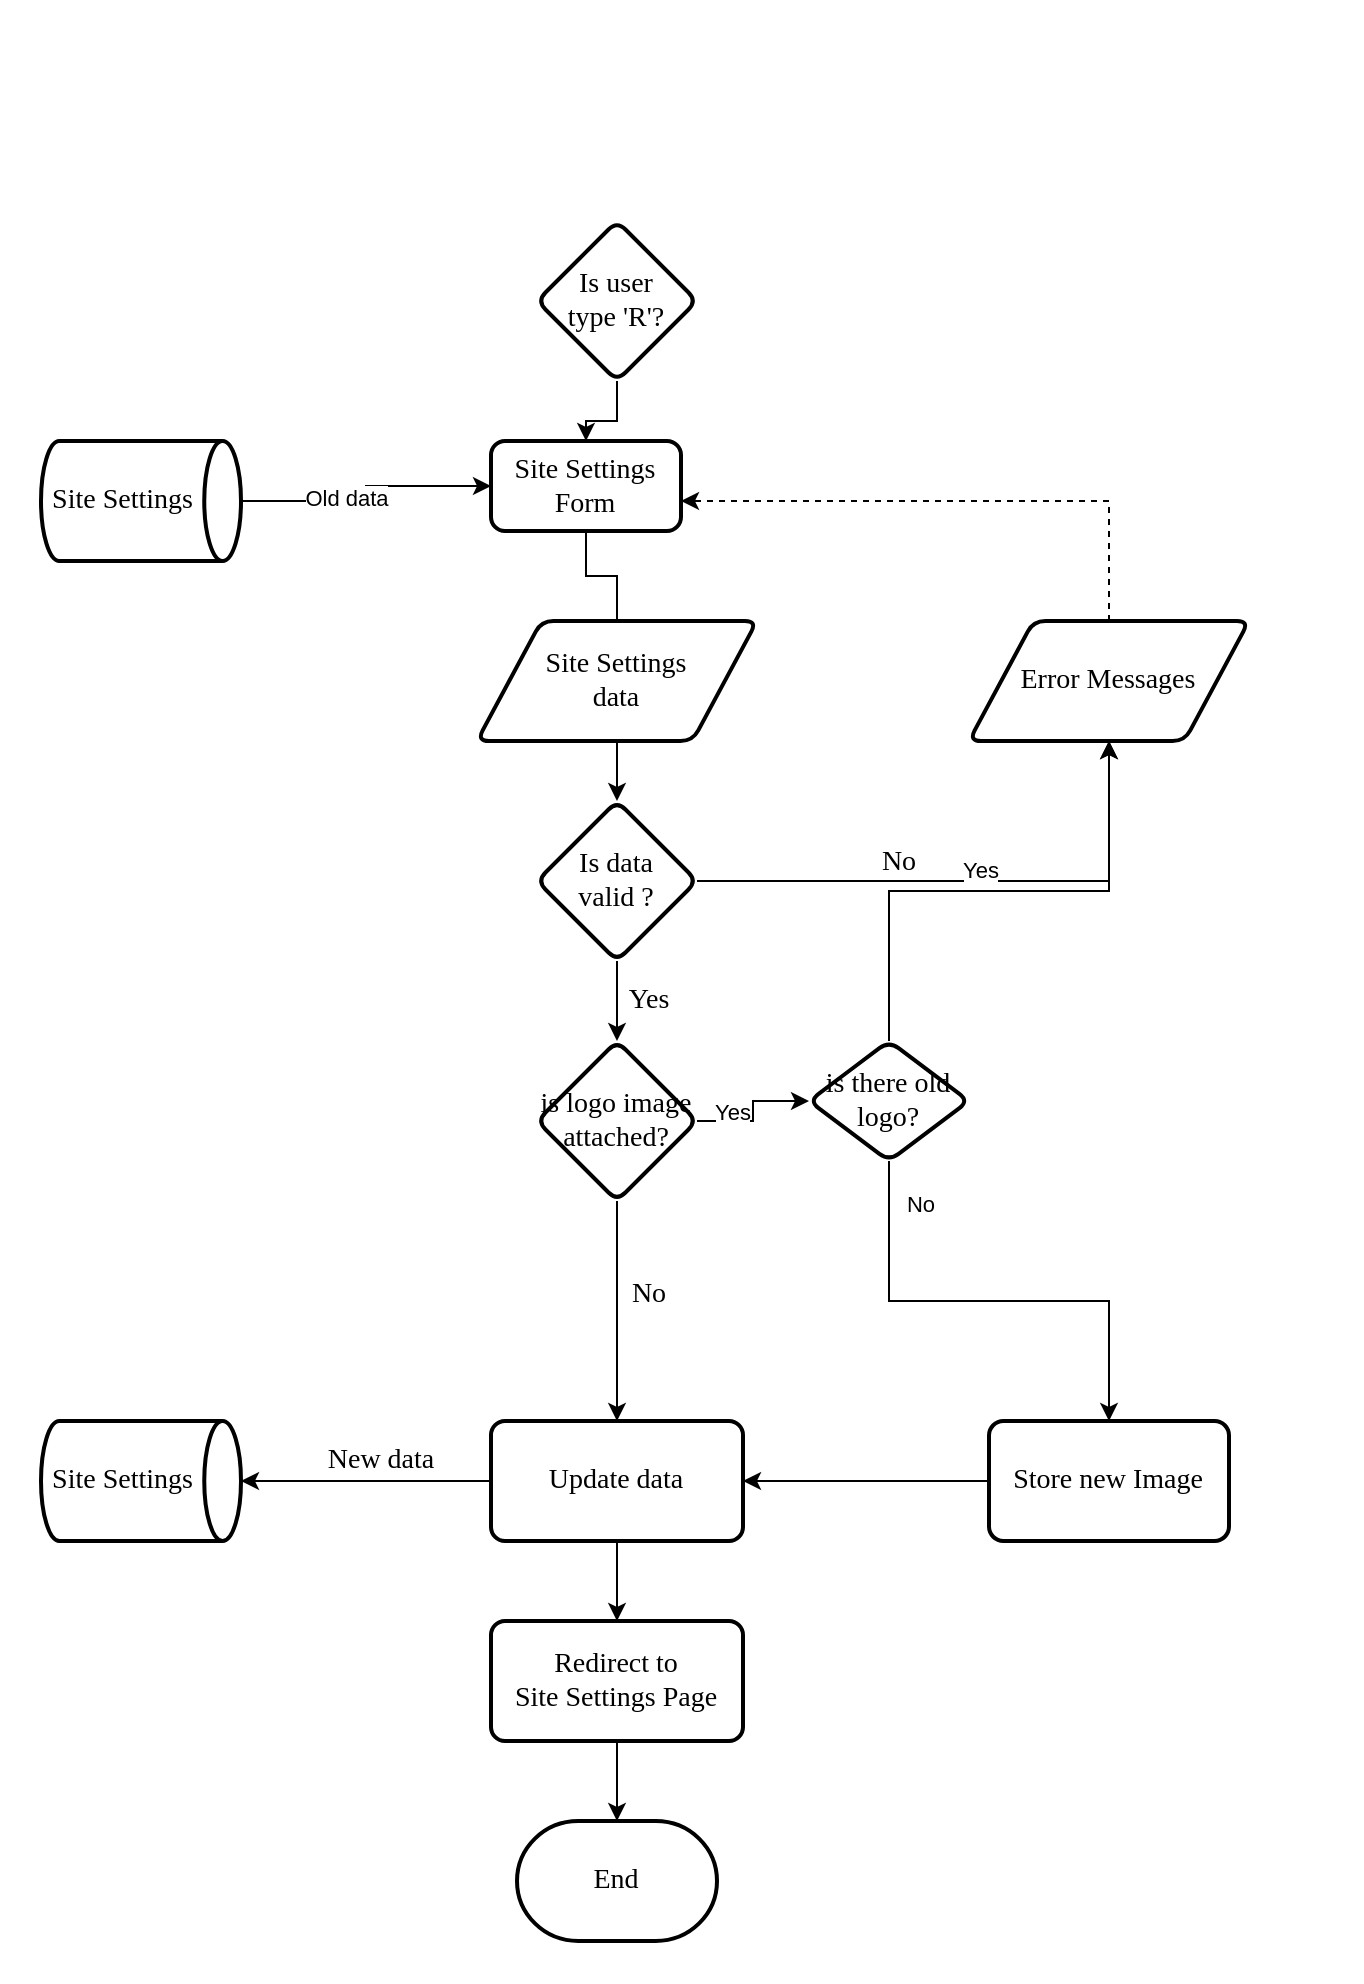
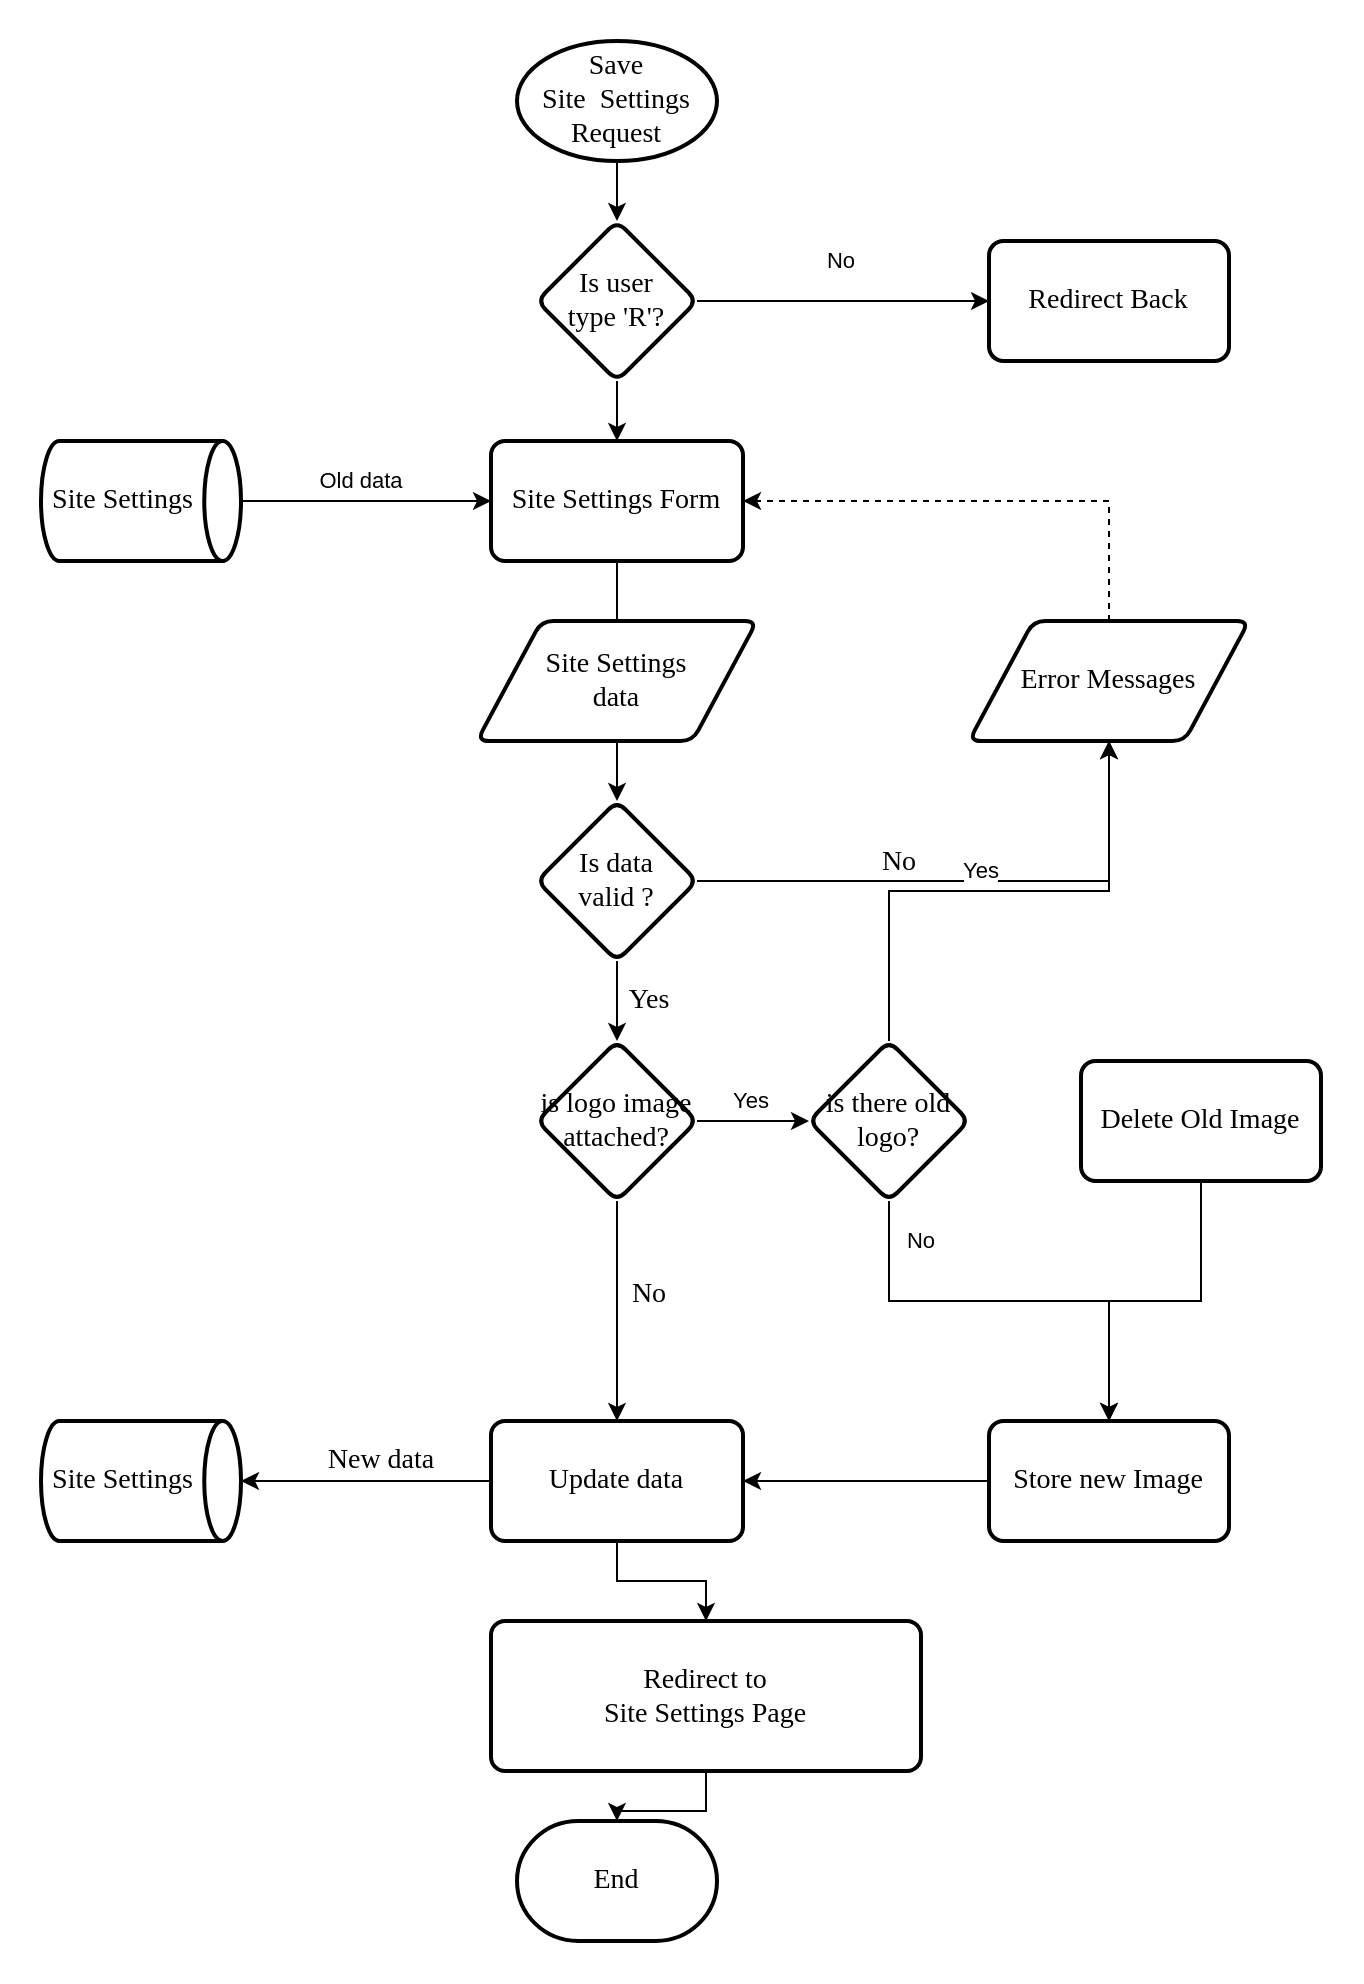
node "Save Site Settings Request": added
edge "Save Site Settings Request" -> "Is user type 'R'?": added
edge "Is user type 'R'?" -> "Redirect Back": added, label "No"
node "Redirect Back": added
node "Site Settings Form": size 190x90 -> 252x120
node "is there old logo?": size 160x120 -> 160x160
node "Delete Old Image": added
edge "Delete Old Image" -> "Store new Image": added
node "Redirect to Site Settings Page": size 252x120 -> 430x150
